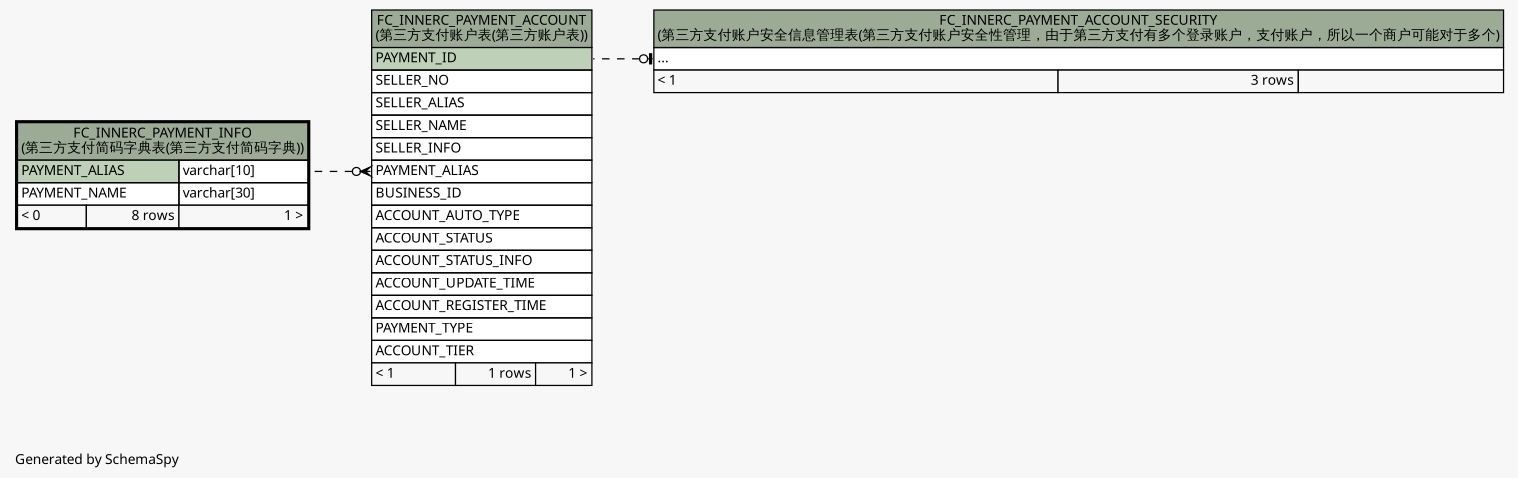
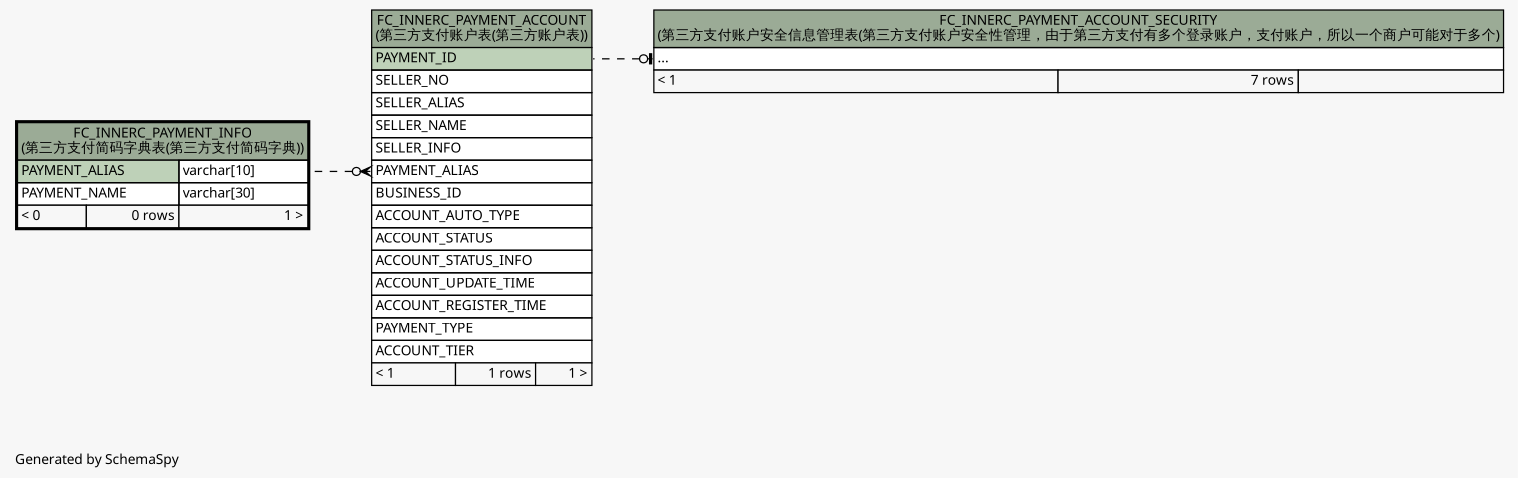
node "FC_INNERC_PAYMENT_ACCOUNT_SECURITY": text "3 rows" -> "7 rows"
node "FC_INNERC_PAYMENT_INFO": text "8 rows" -> "0 rows"
